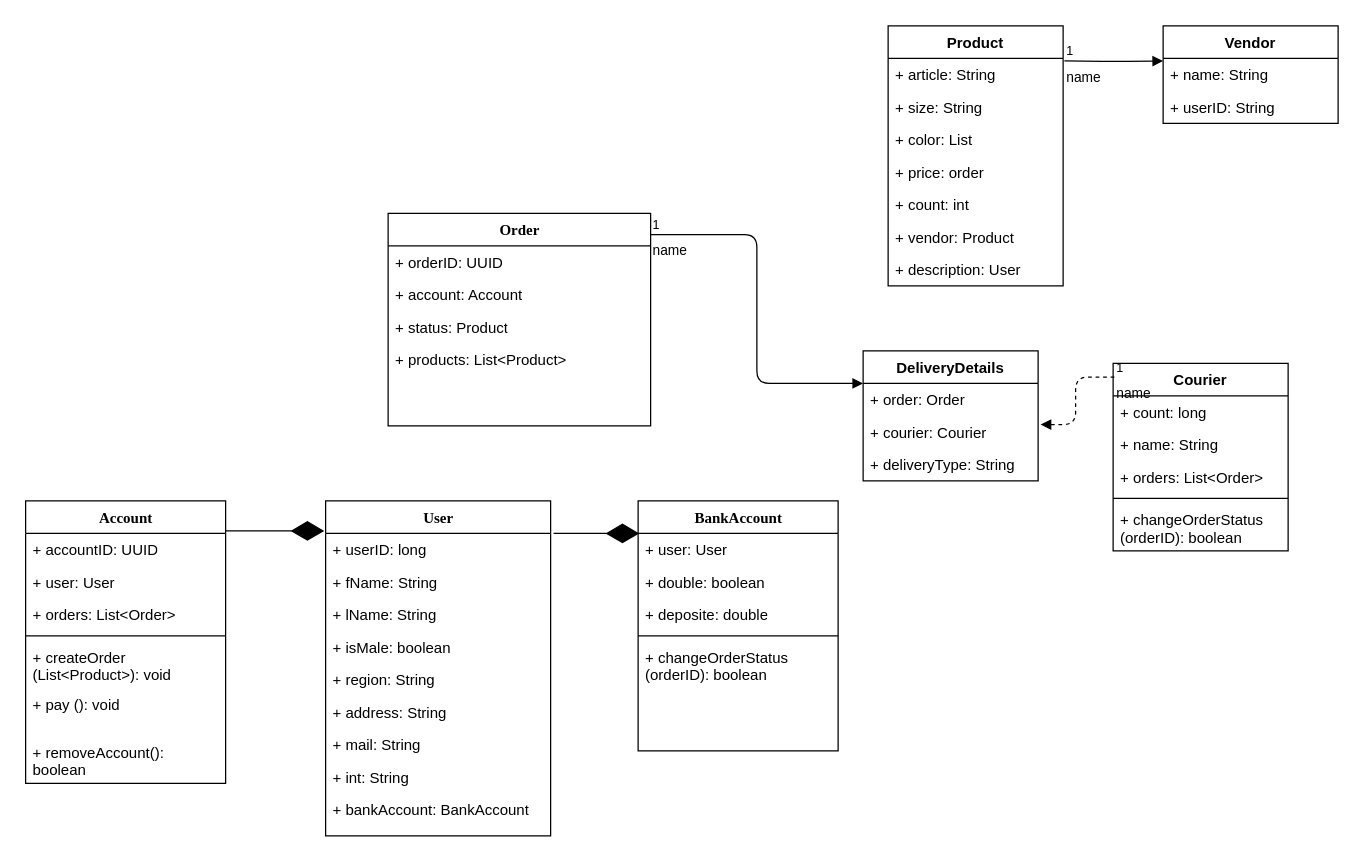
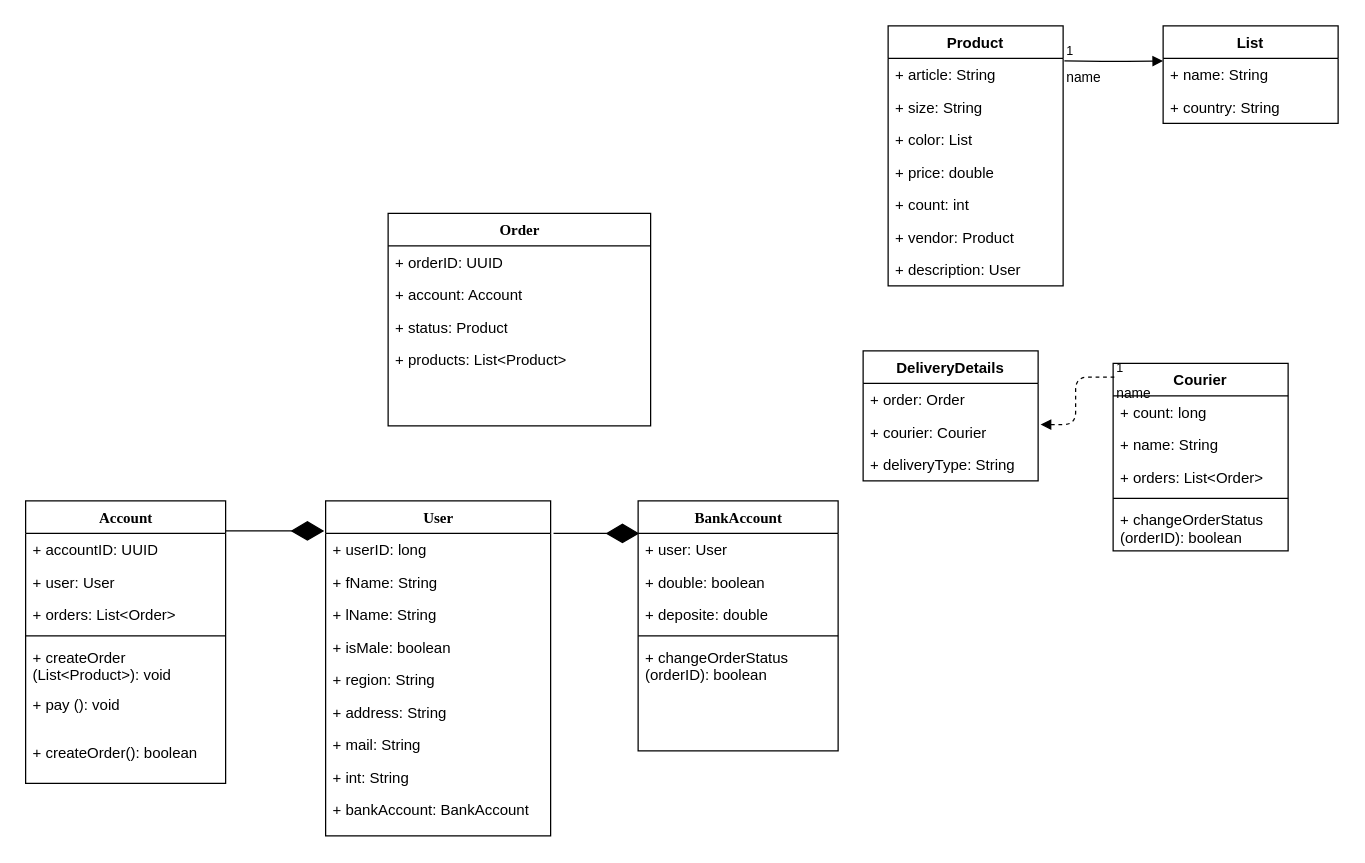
node "Vendor": label "Vendor" -> "List"
node "+ userID: String": label "+ userID: String" -> "+ country: String"
node "+ price: order": label "+ price: order" -> "+ price: double"
edge "Order" -> "DeliveryDetails": removed, labels "1", "name"
node "+ removeAccount(): boolean": label "+ removeAccount(): boolean" -> "+ createOrder(): boolean"
